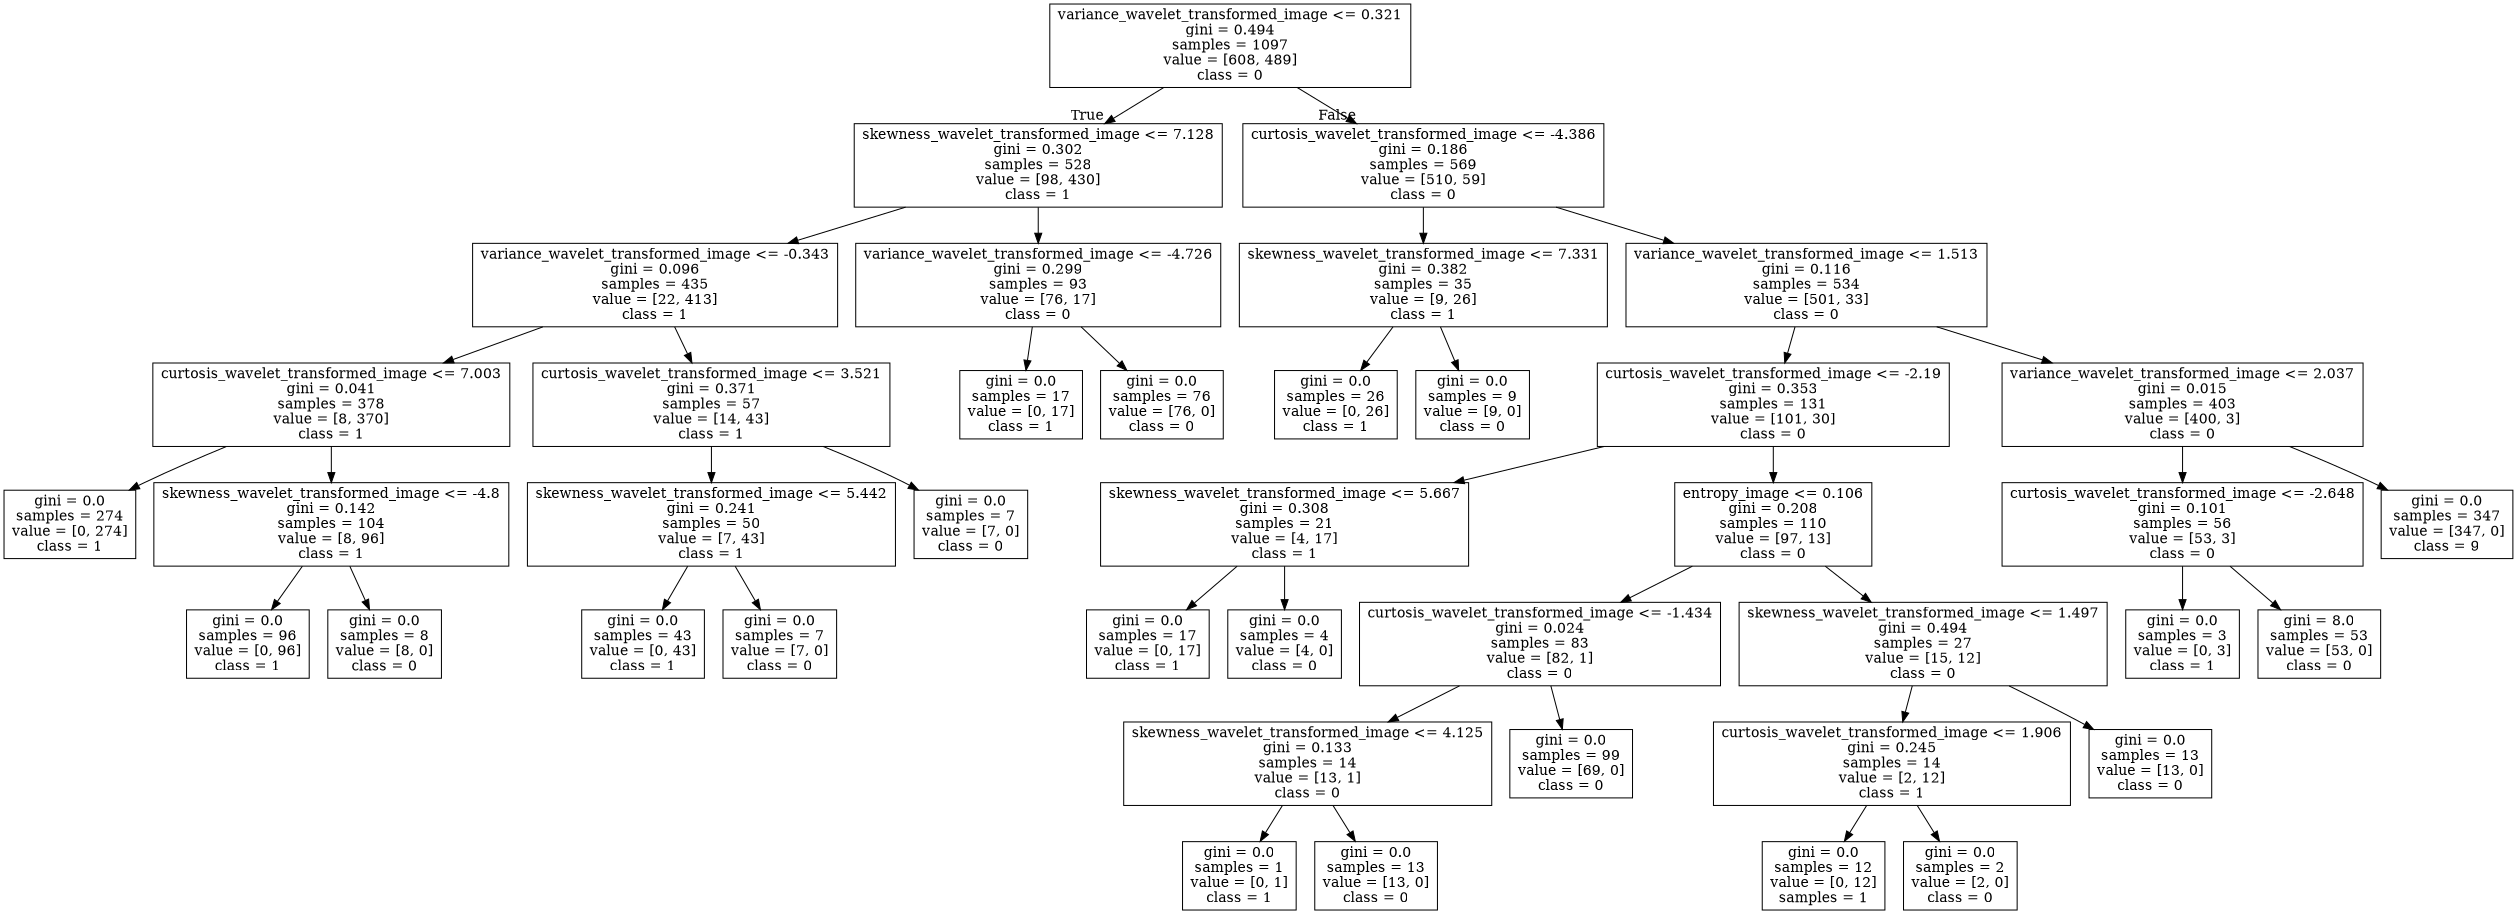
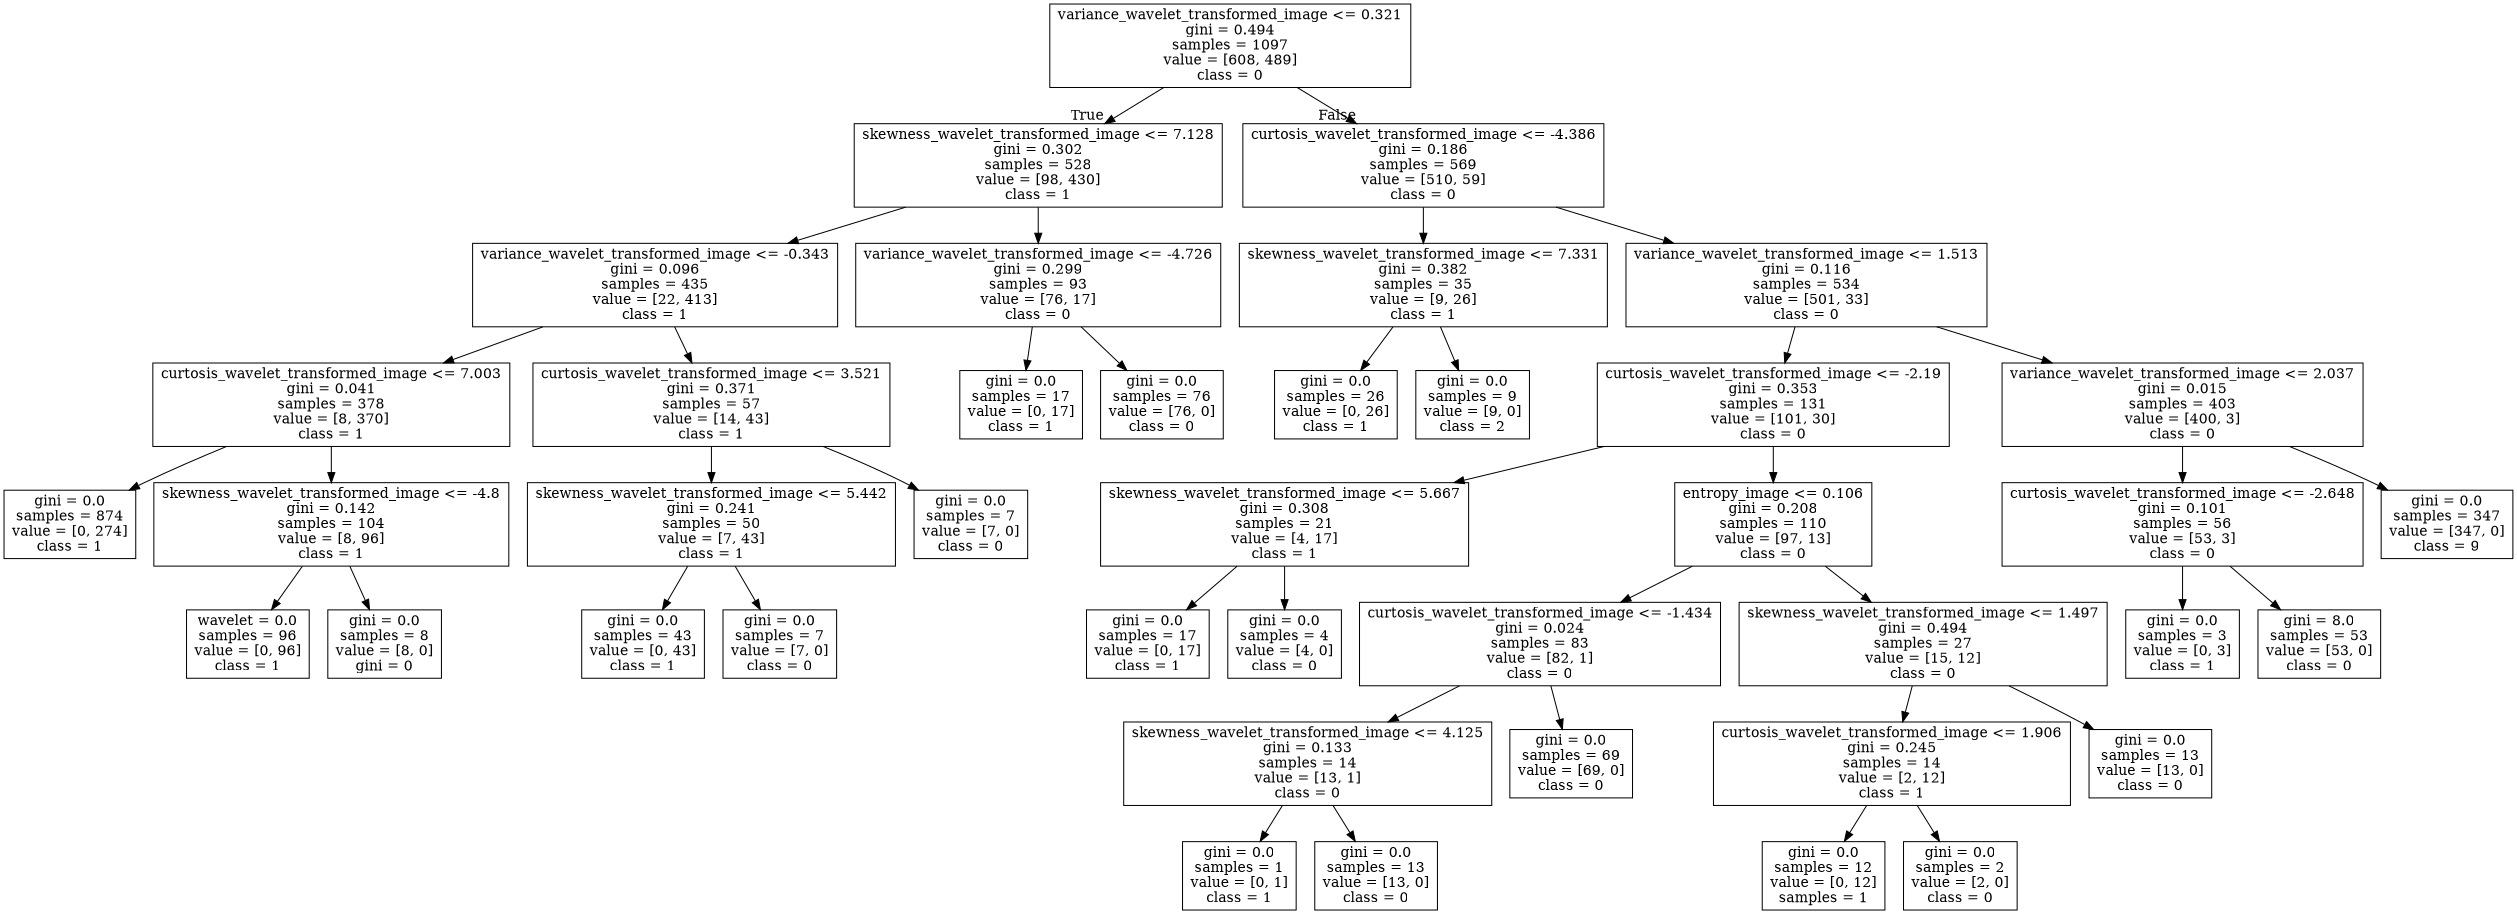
node "gini = 0.0 samples = 9 value = [9, 0] class = 0": label "gini = 0.0 samples = 9 value = [9, 0] class = 0" -> "gini = 0.0 samples = 9 value = [9, 0] class = 2"
node "gini = 0.0 samples = 274 value = [0, 274] class = 1": label "gini = 0.0 samples = 274 value = [0, 274] class = 1" -> "gini = 0.0 samples = 874 value = [0, 274] class = 1"
node "gini = 0.0 samples = 96 value = [0, 96] class = 1": label "gini = 0.0 samples = 96 value = [0, 96] class = 1" -> "wavelet = 0.0 samples = 96 value = [0, 96] class = 1"
node "gini = 0.0 samples = 8 value = [8, 0] class = 0": label "gini = 0.0 samples = 8 value = [8, 0] class = 0" -> "gini = 0.0 samples = 8 value = [8, 0] gini = 0"
node "gini = 0.0 samples = 99 value = [69, 0] class = 0": label "gini = 0.0 samples = 99 value = [69, 0] class = 0" -> "gini = 0.0 samples = 69 value = [69, 0] class = 0"
